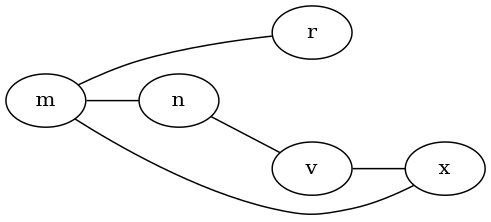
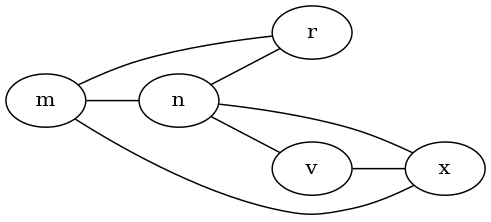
edge "r" -- "n": added
edge "n" -- "x": added
